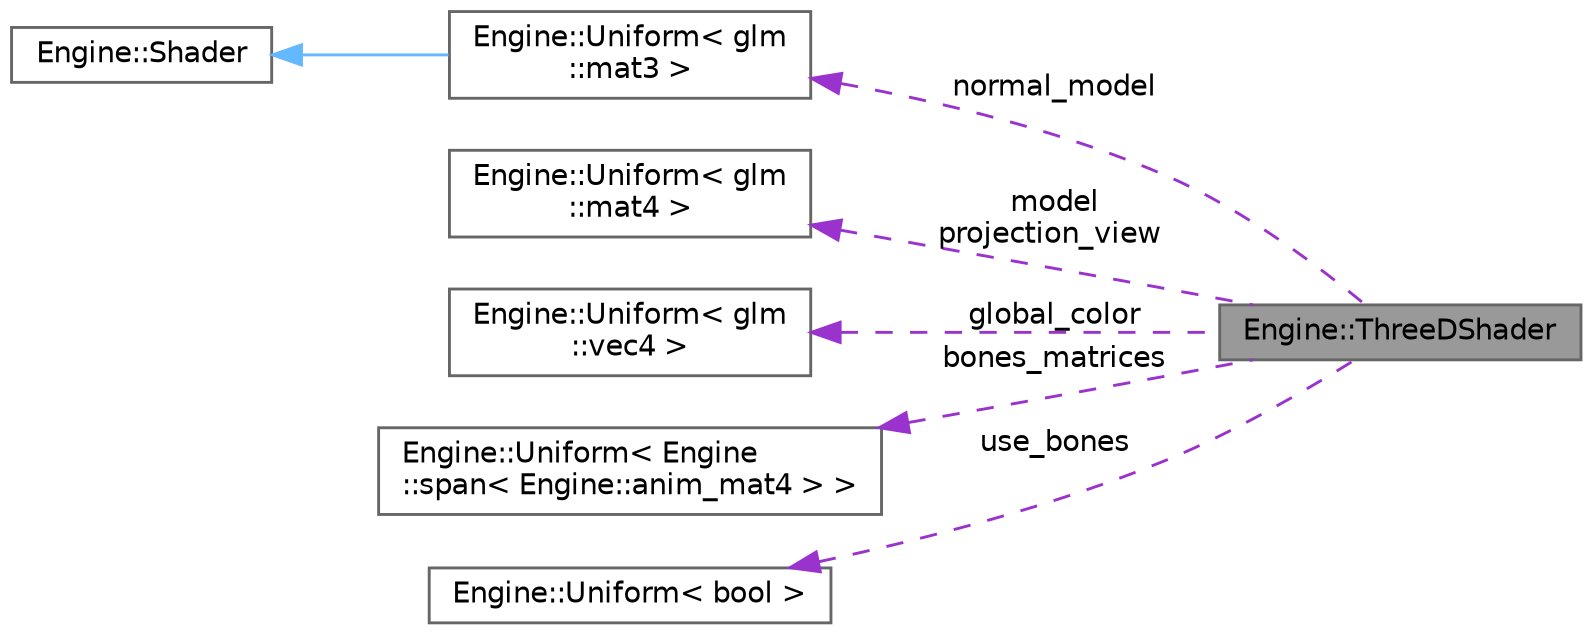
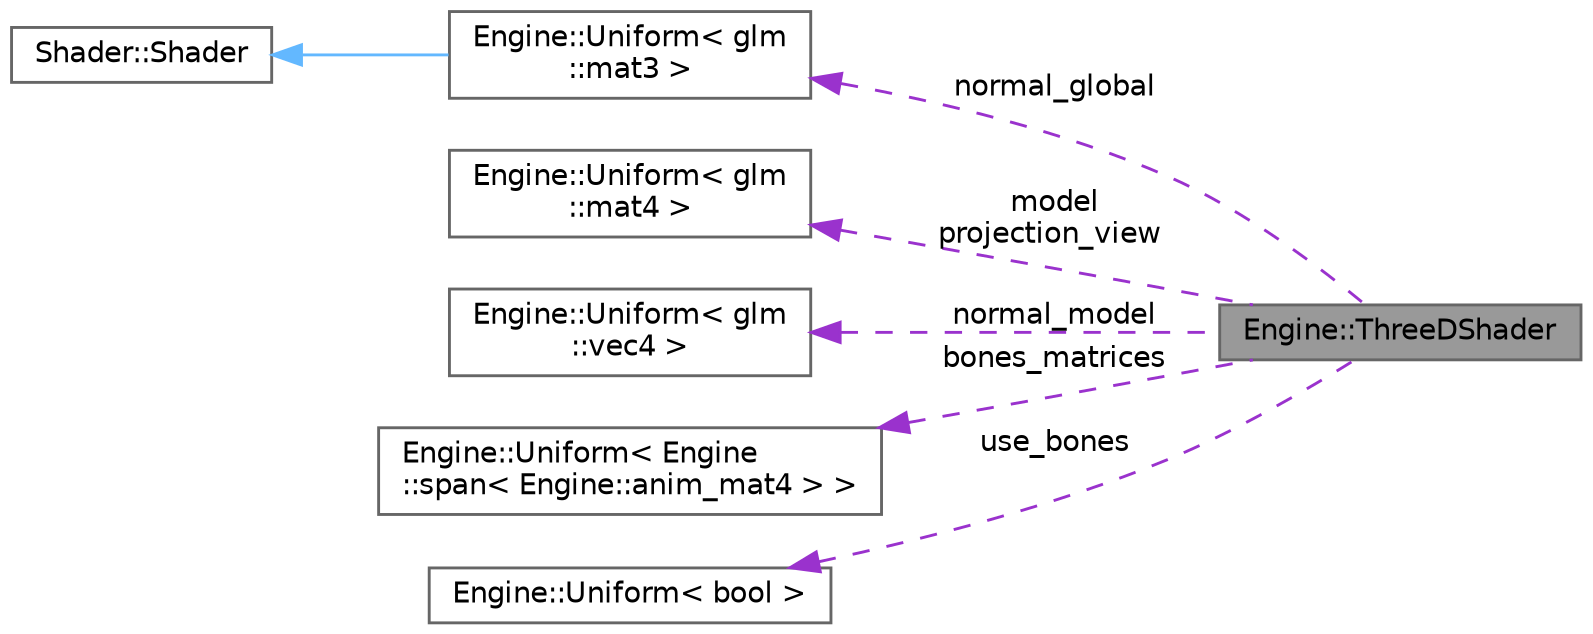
node "Engine::Shader": label "Engine::Shader" -> "Shader::Shader"
edge "Engine::ThreeDShader" -> "Engine::Uniform< glm ::mat3 >": label " normal_model" -> " normal_global"
edge "Engine::ThreeDShader" -> "Engine::Uniform< glm ::vec4 >": label " global_color" -> " normal_model"
